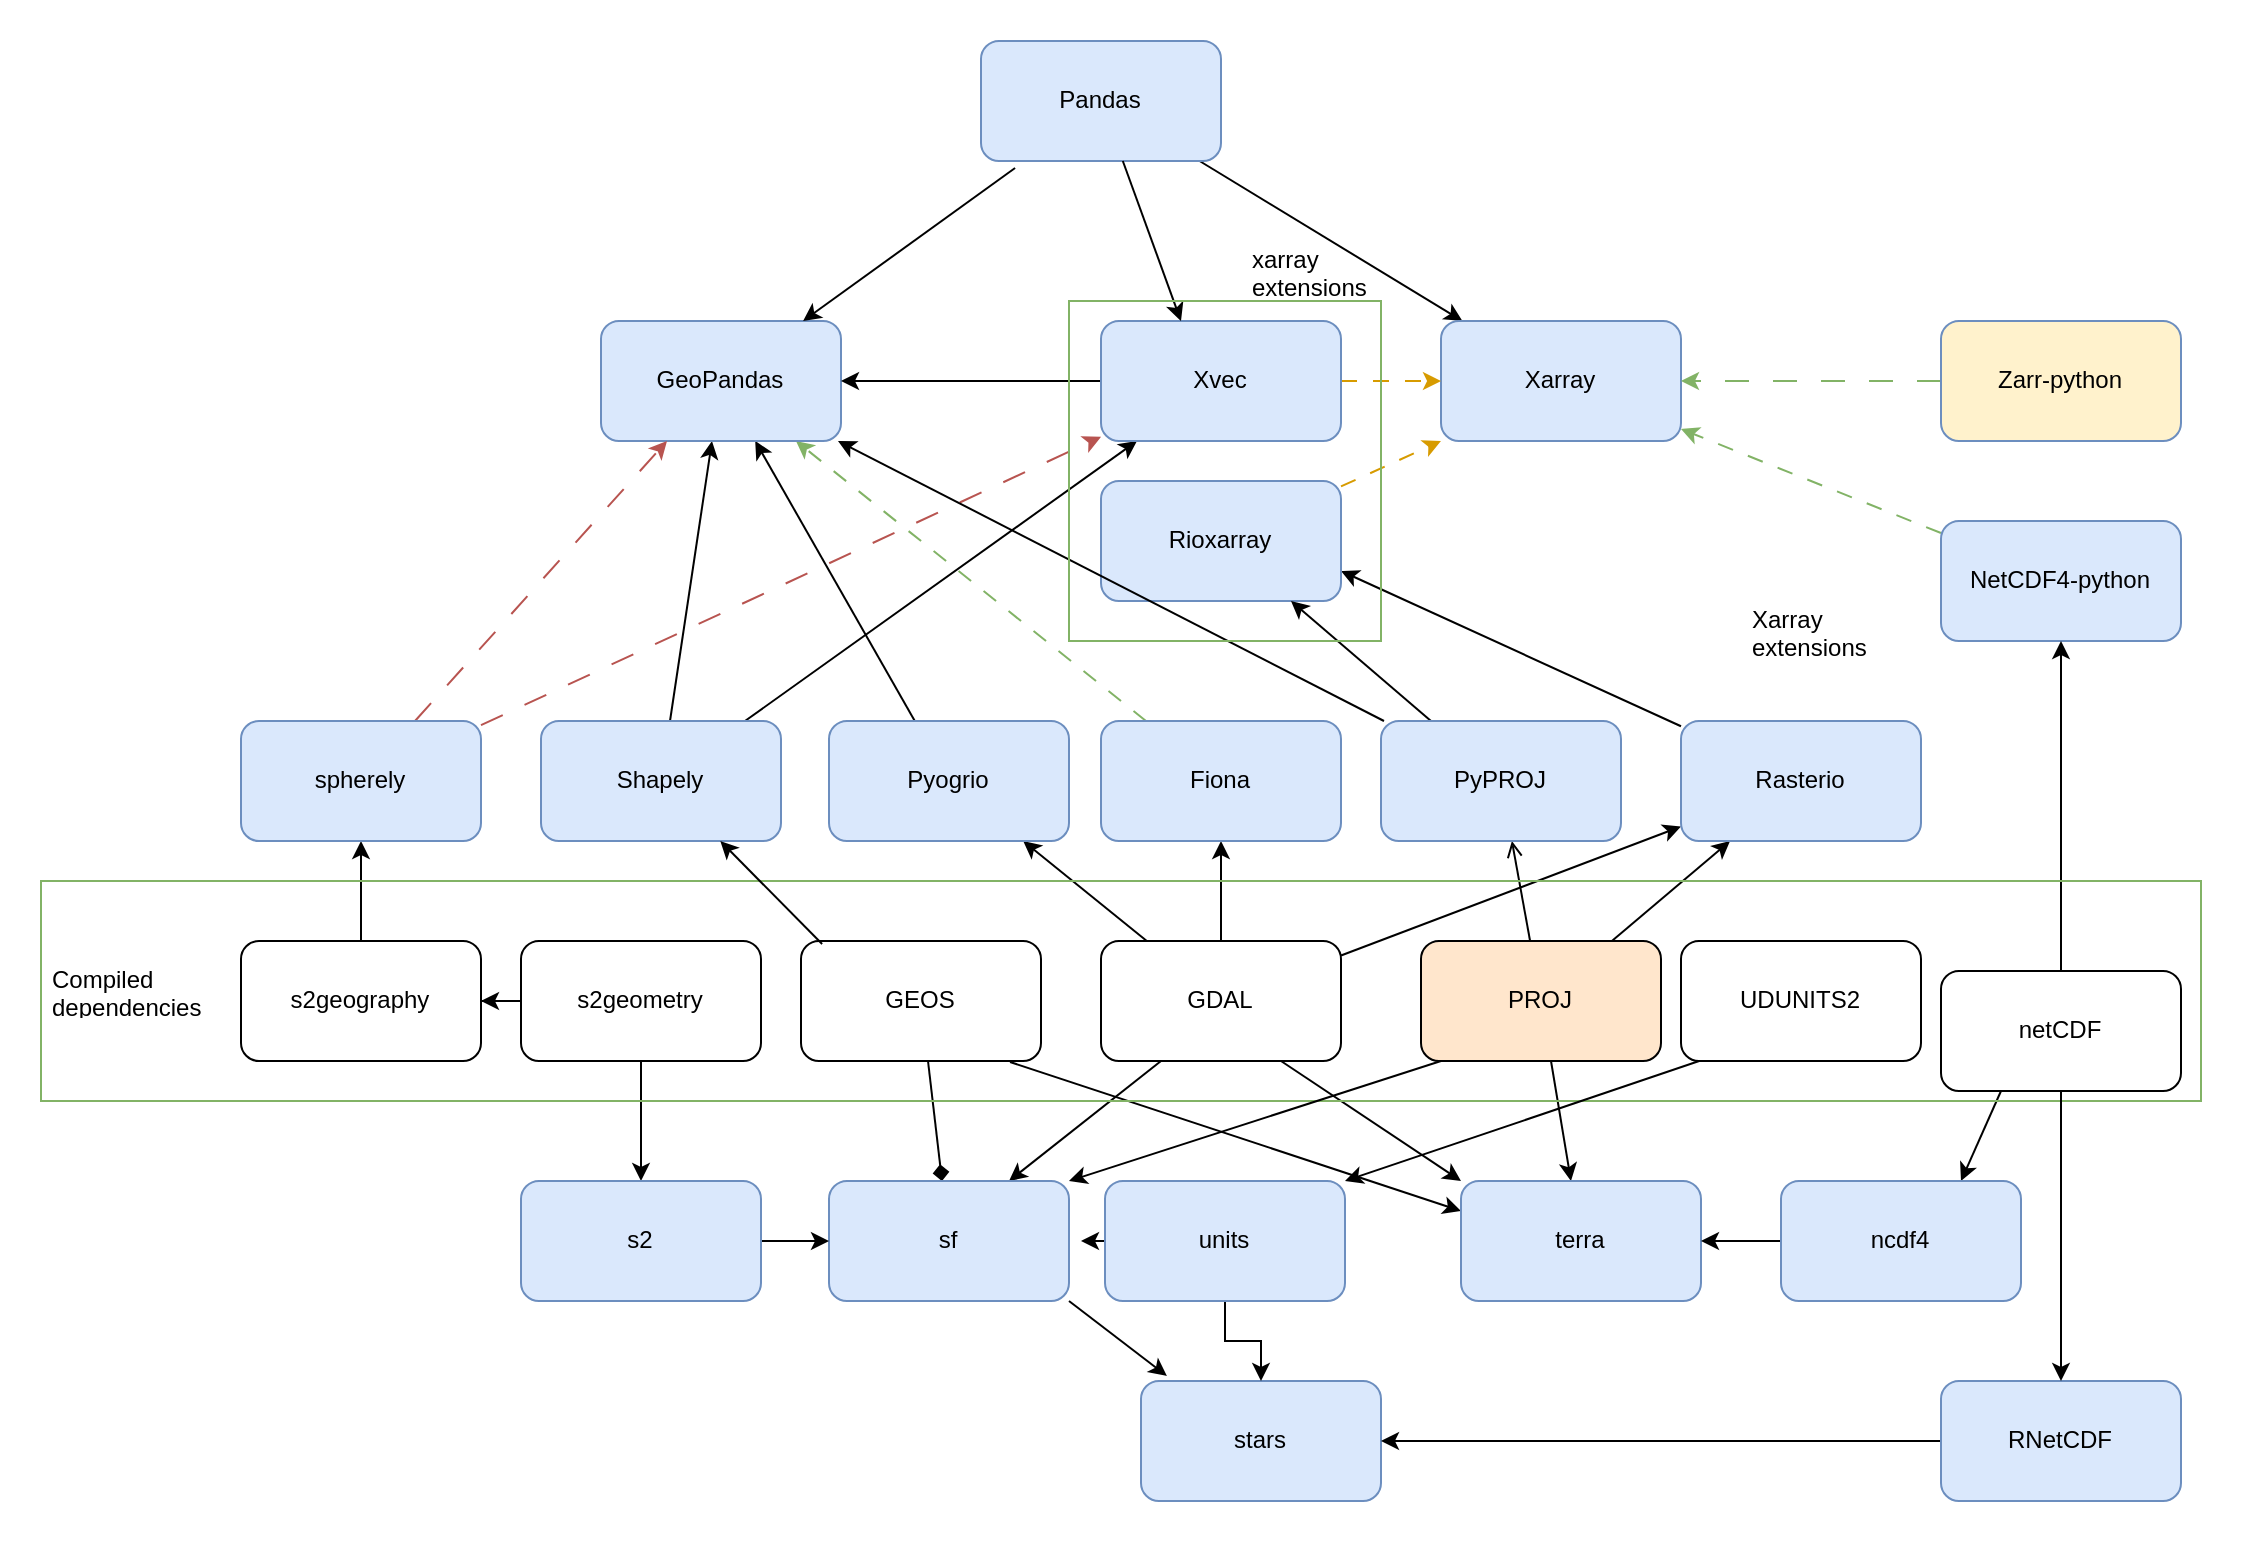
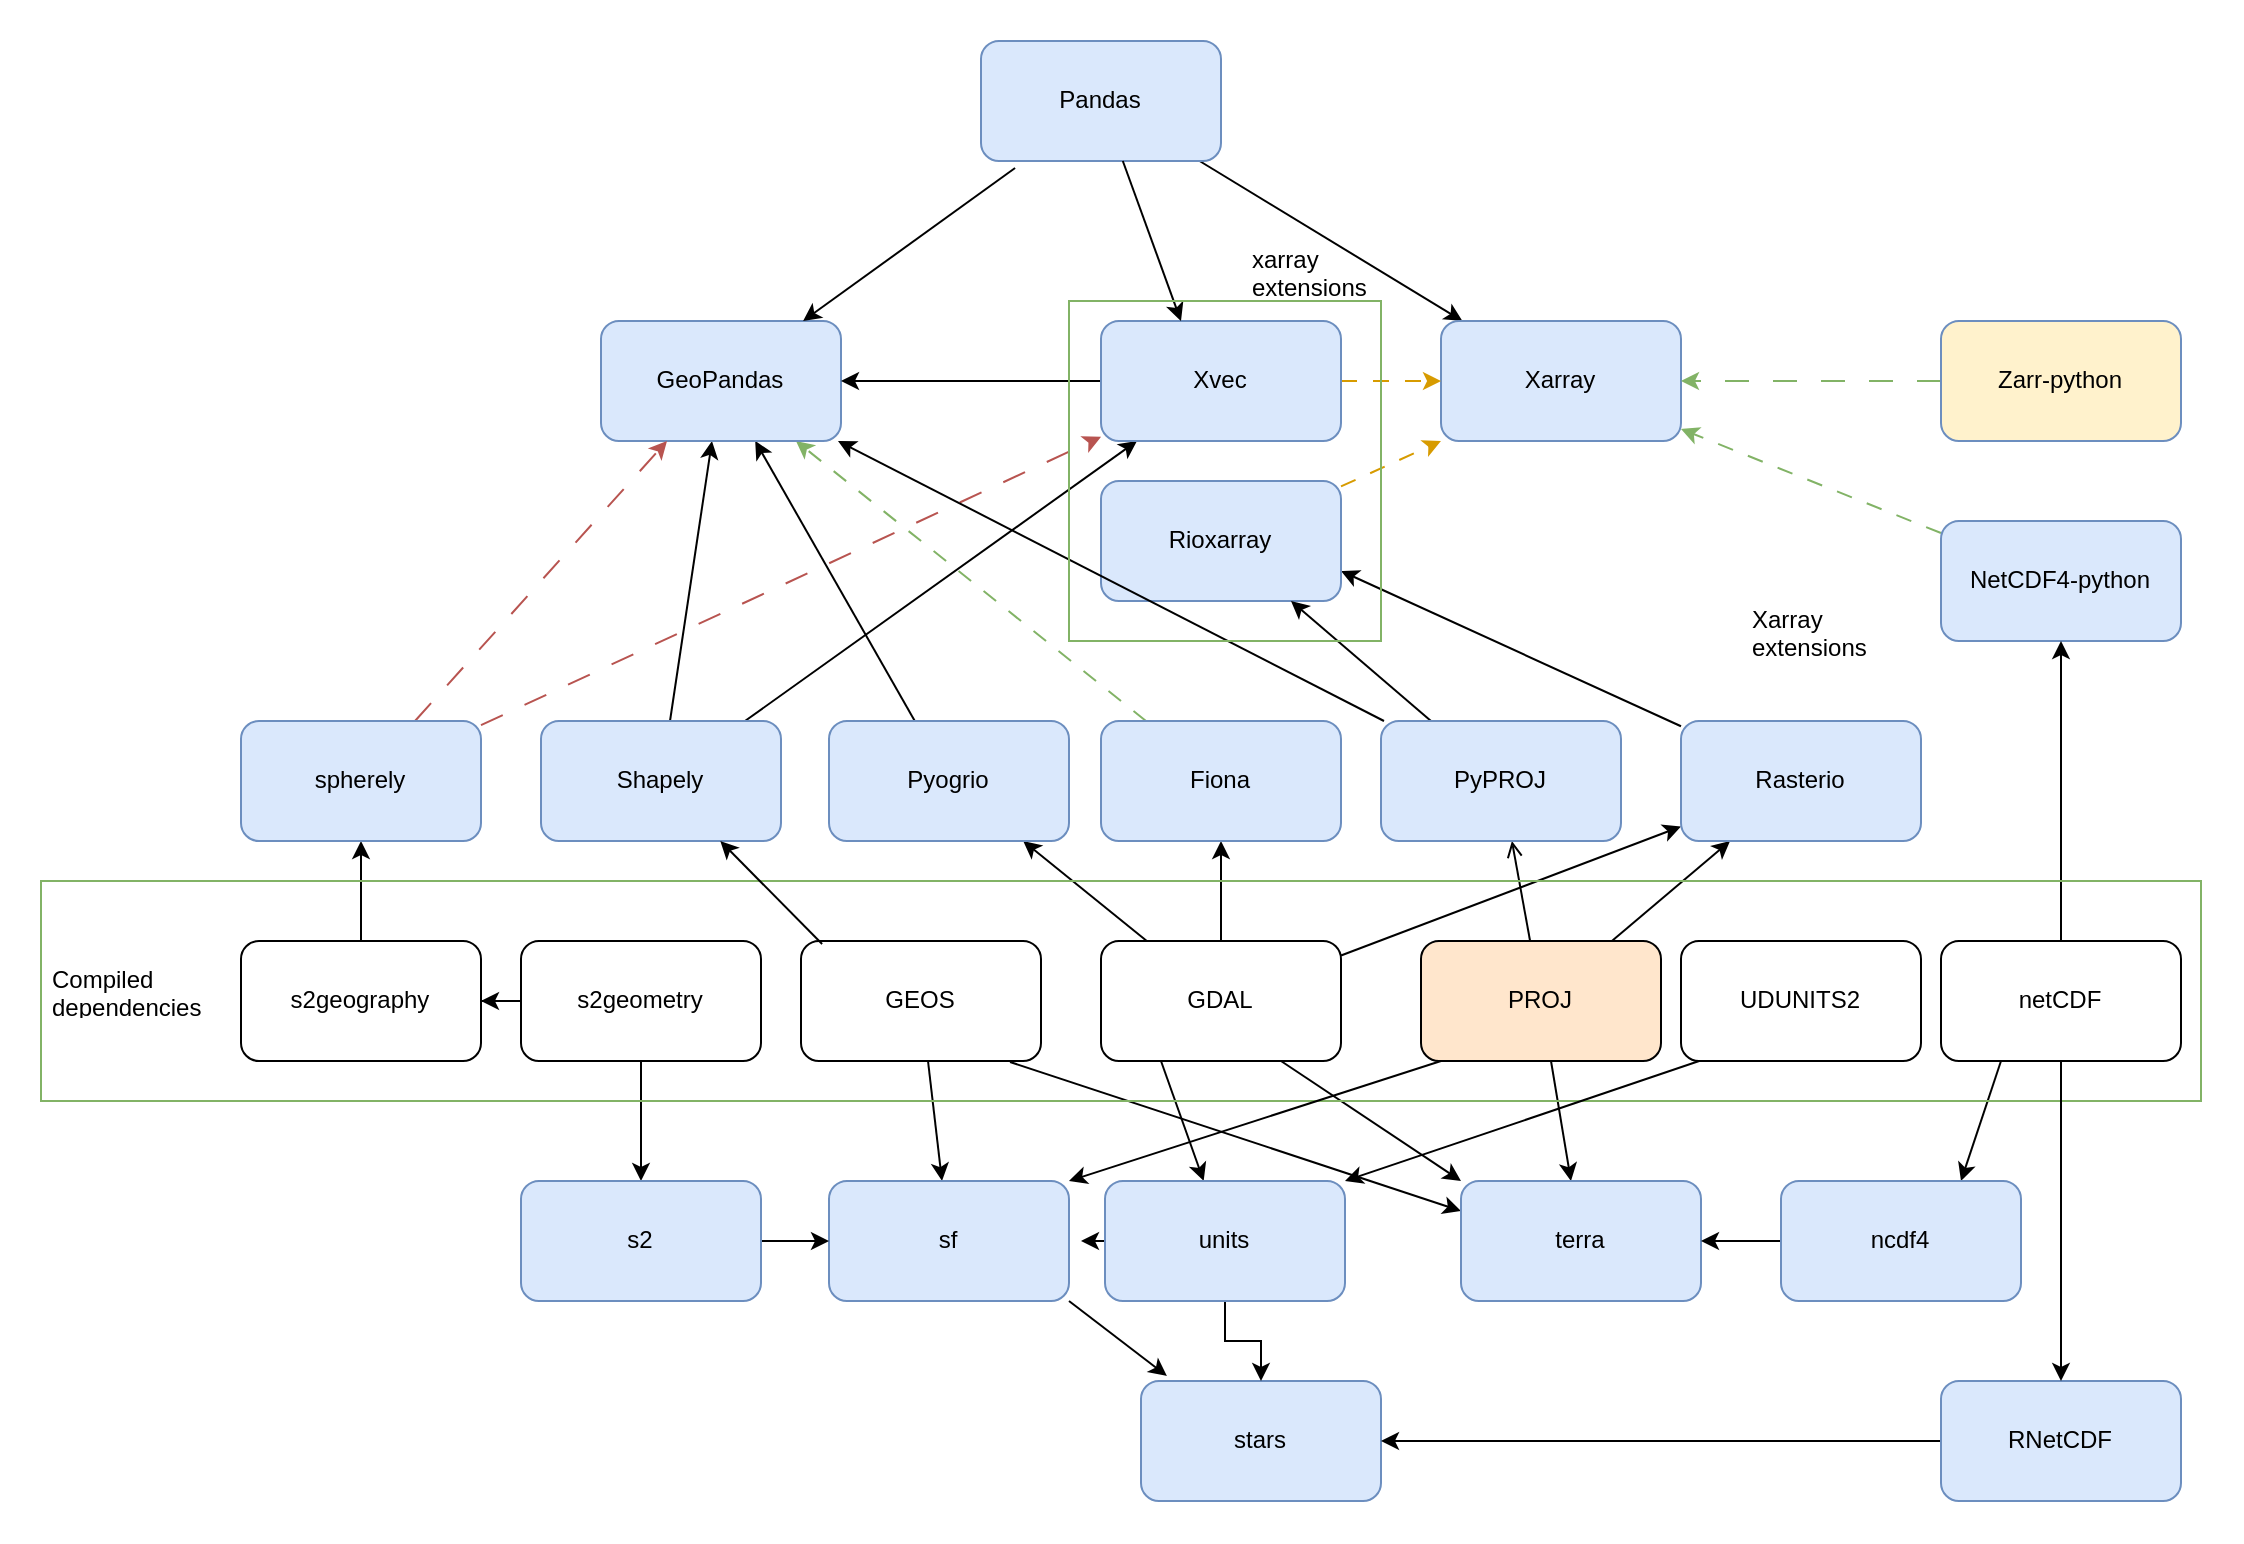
node "netCDF": moved (2061, 1031) -> (2061, 1001)
edge "GDAL" -> "sf": now "GDAL" -> "units"
edge "GEOS" -> "sf": arrowhead diamond -> classic
